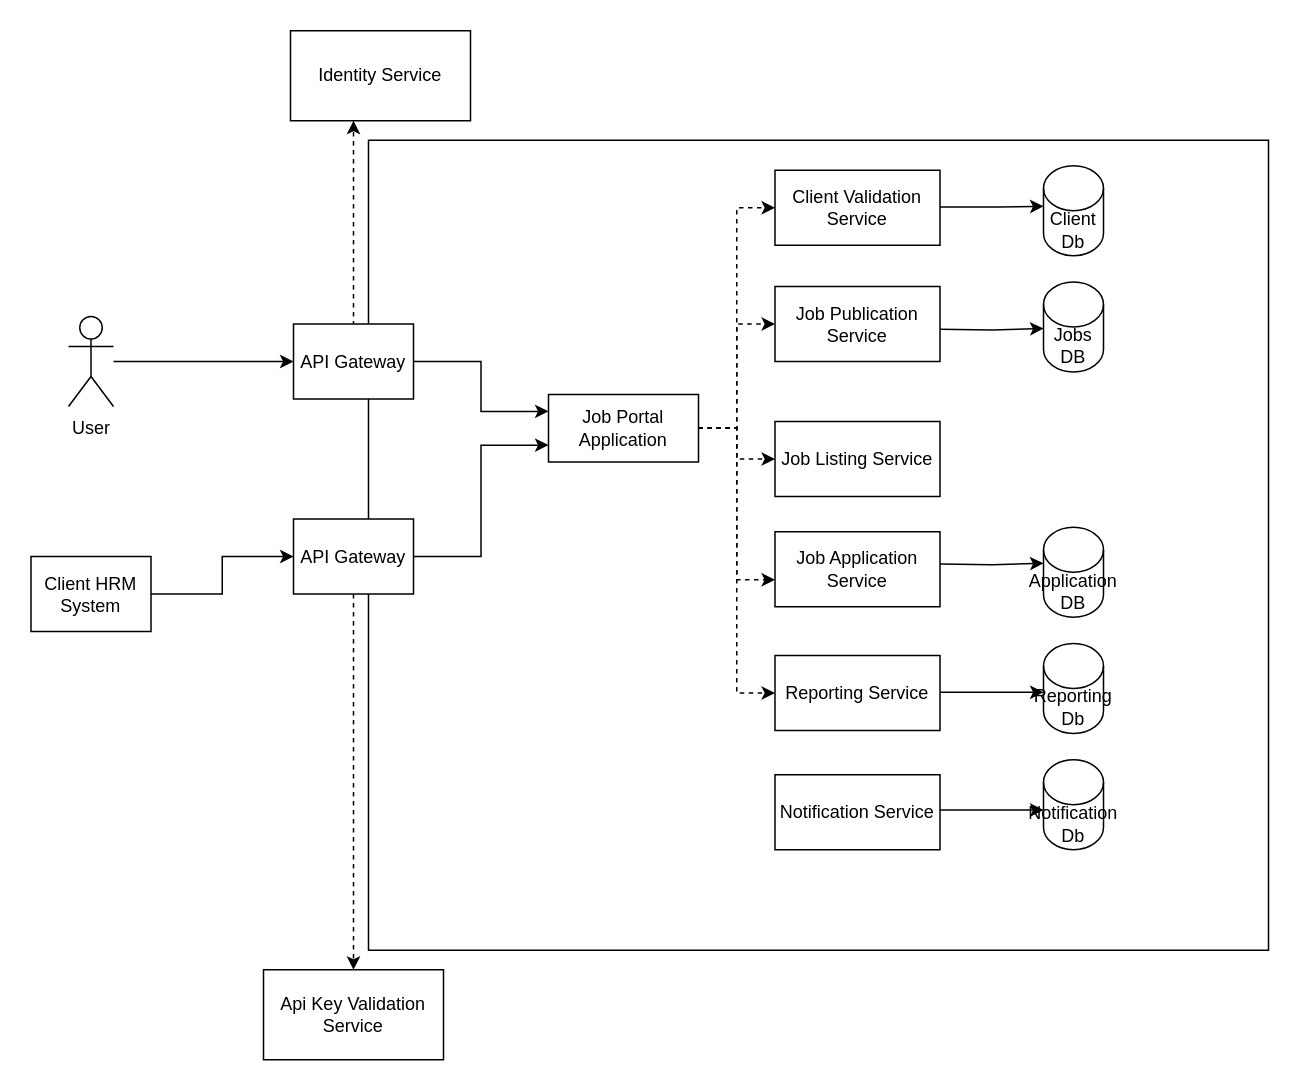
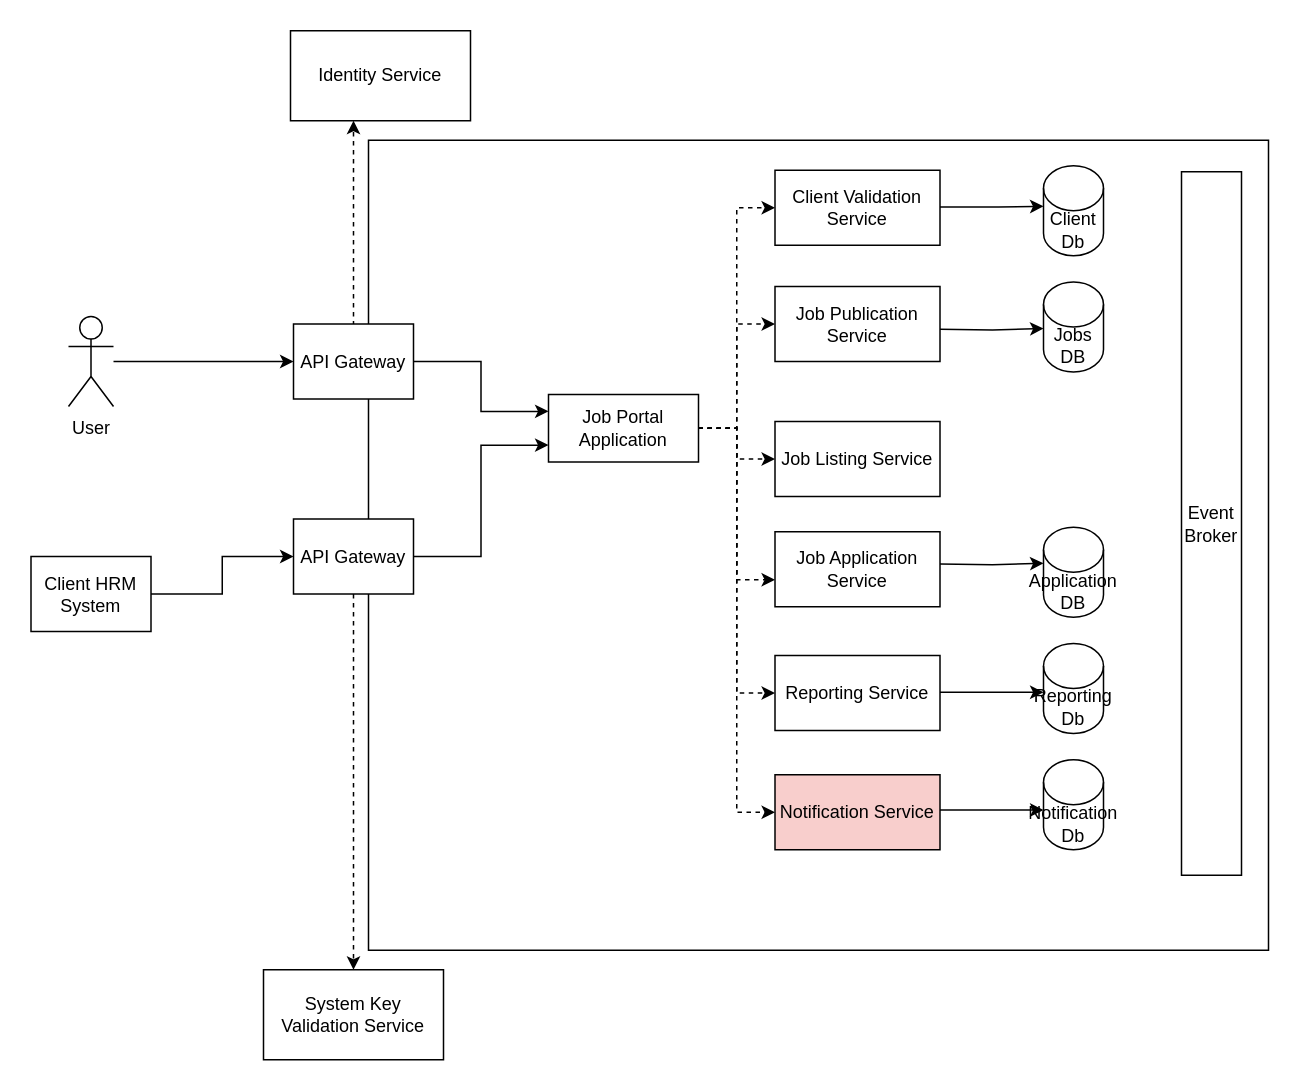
node "Event Broker": added
edge "Job Portal Application" -> "Notification Service": added
node "Notification Service": fillcolor #ffffff -> #f8cecc
node "Api Key Validation Service": label "Api Key Validation Service" -> "System Key Validation Service"
